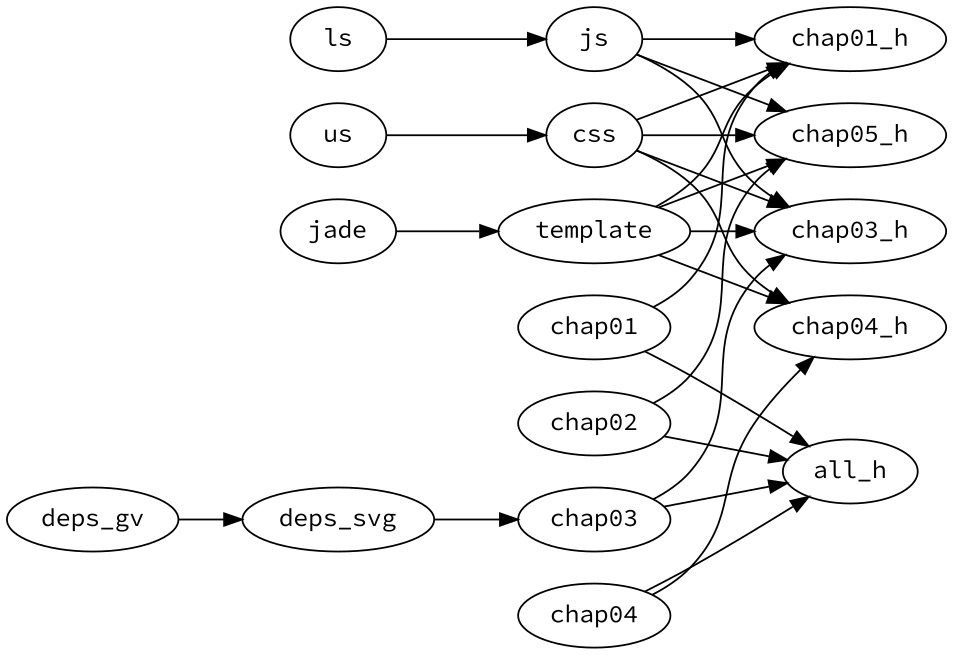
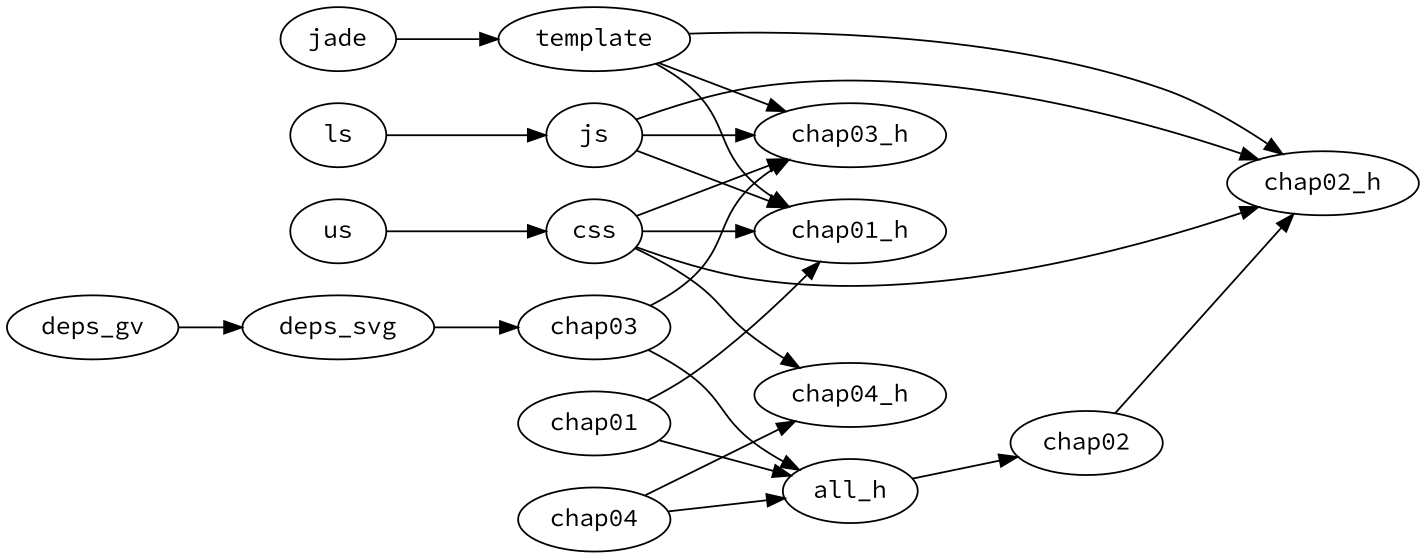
node "chap05_h": label "chap05_h" -> "chap02_h"
edge "template" -> "chap04_h": removed
edge "chap02" -> "all_h": reversed
